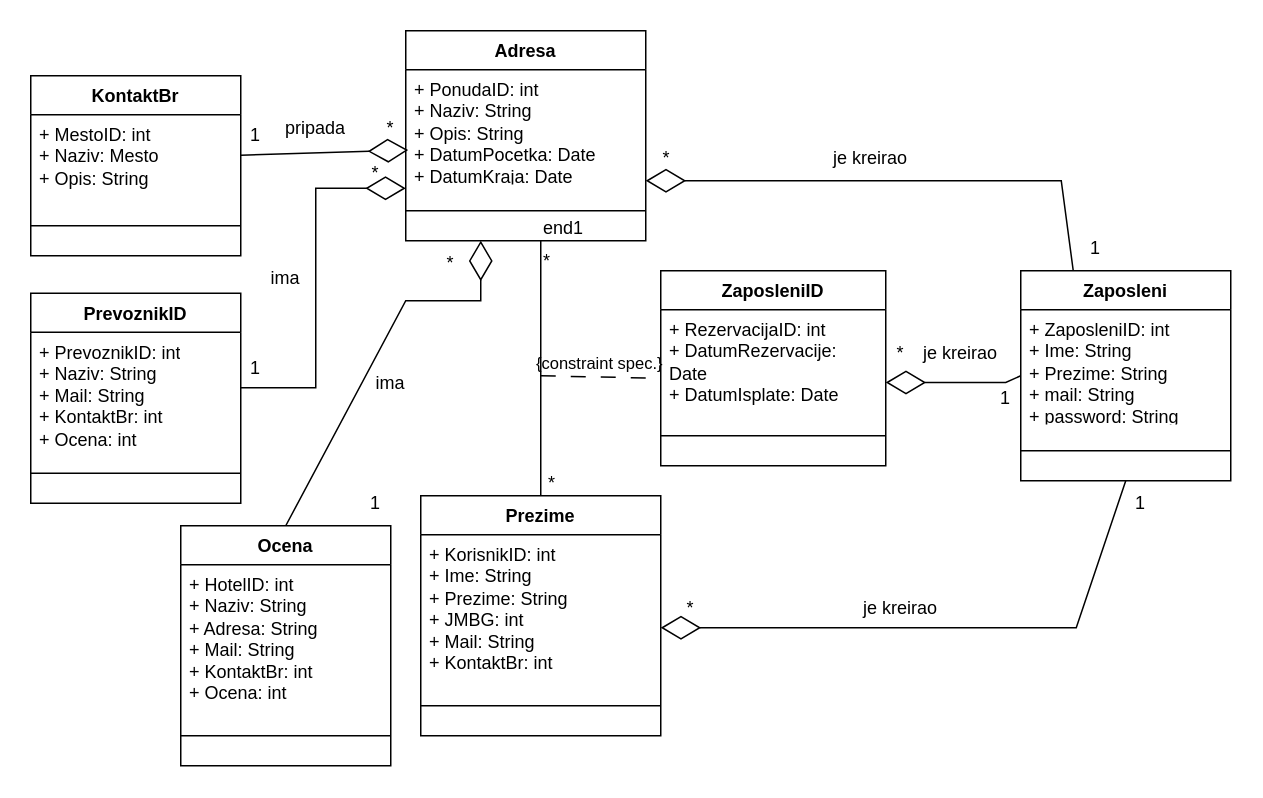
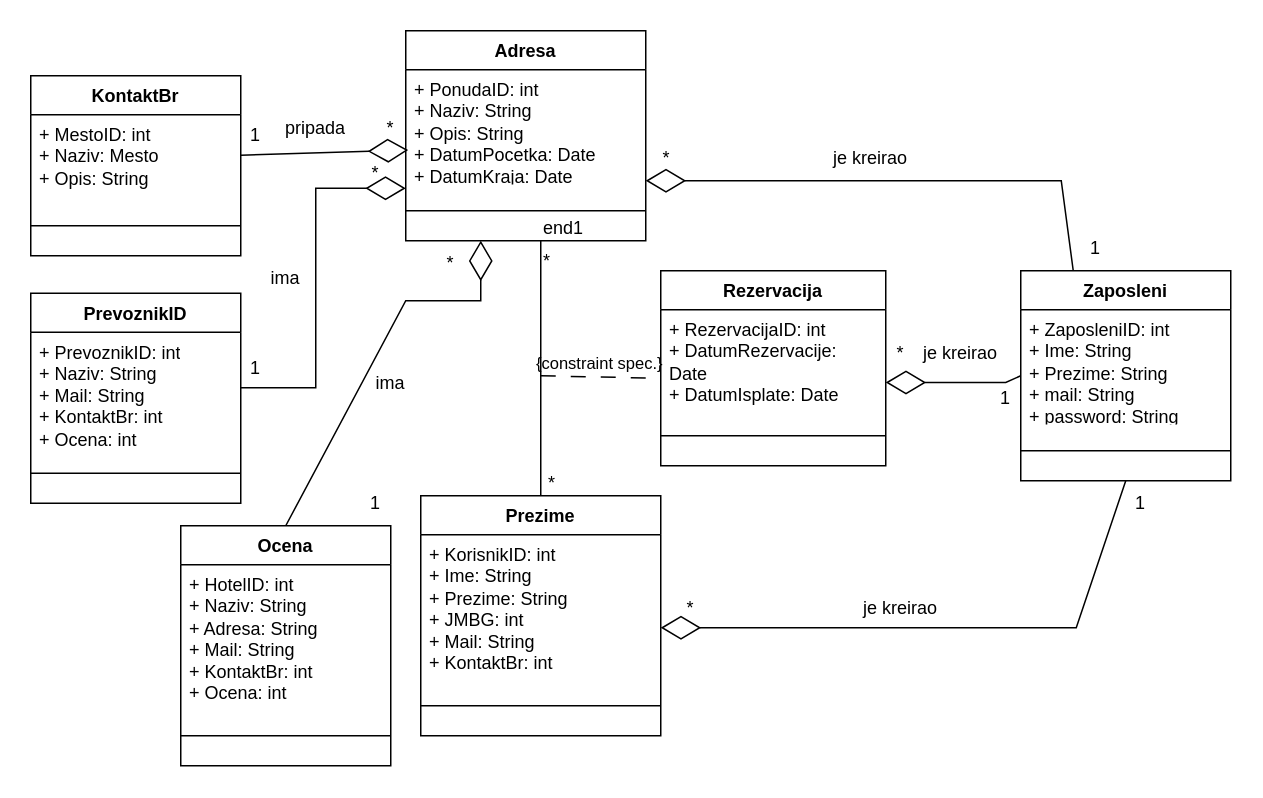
node "ZaposleniID": label "ZaposleniID" -> "Rezervacija"
